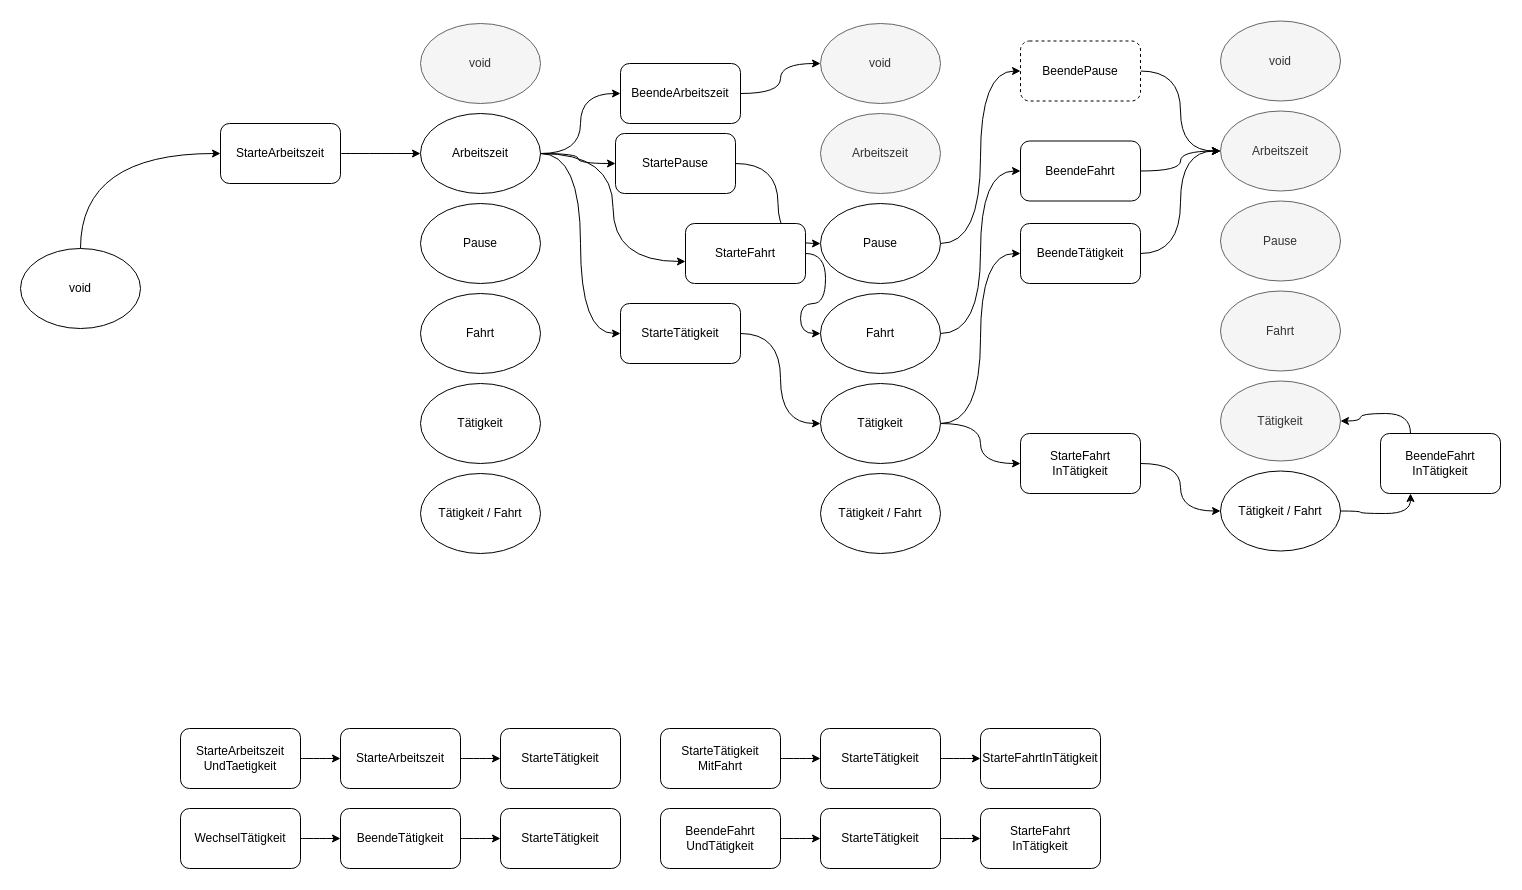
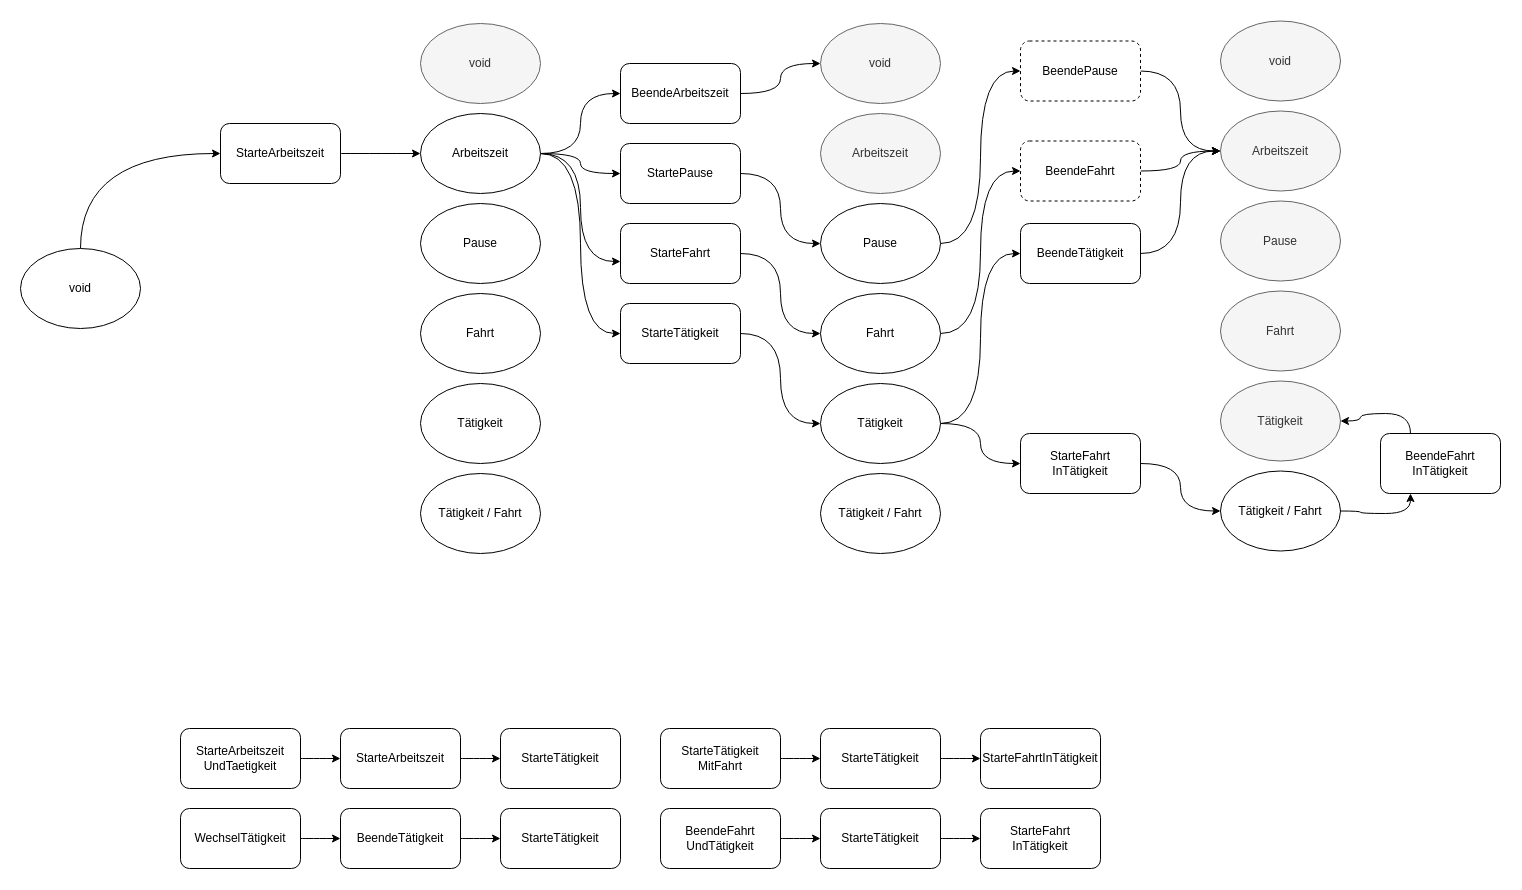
node "StartePause": moved (676, 164) -> (681, 174)
node "BeendeFahrt": style solid -> dashed
node "StarteFahrt": moved (746, 254) -> (681, 254)
